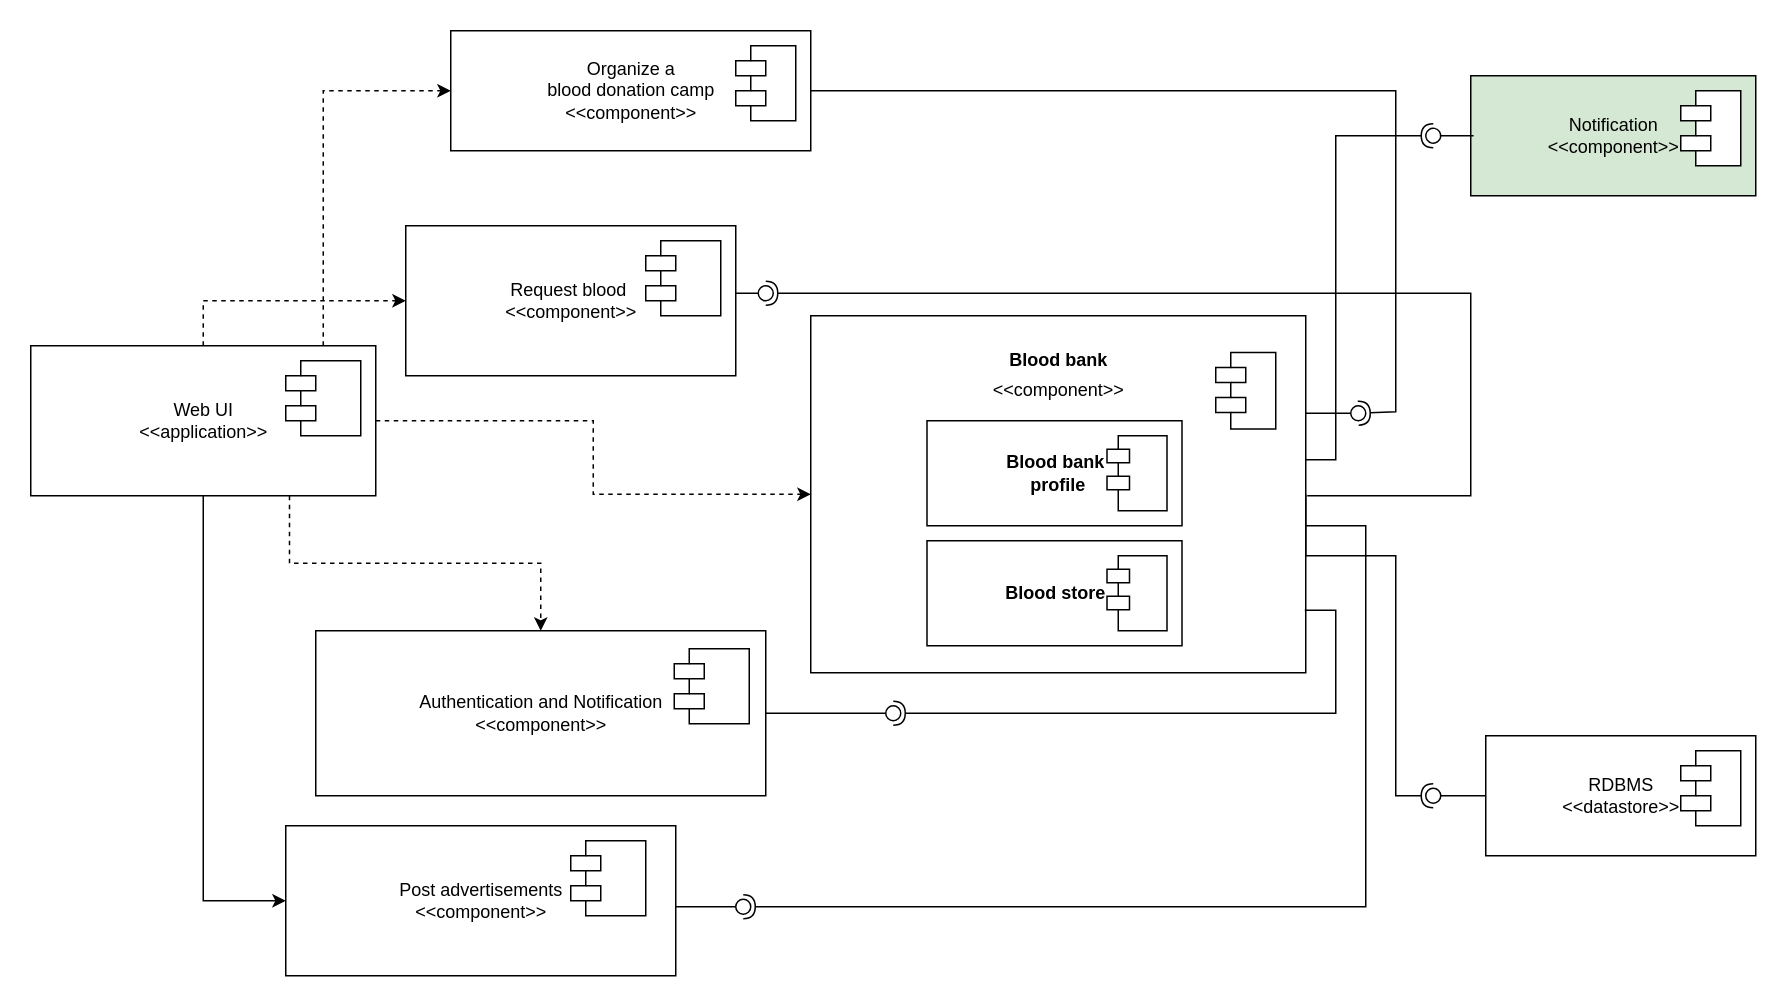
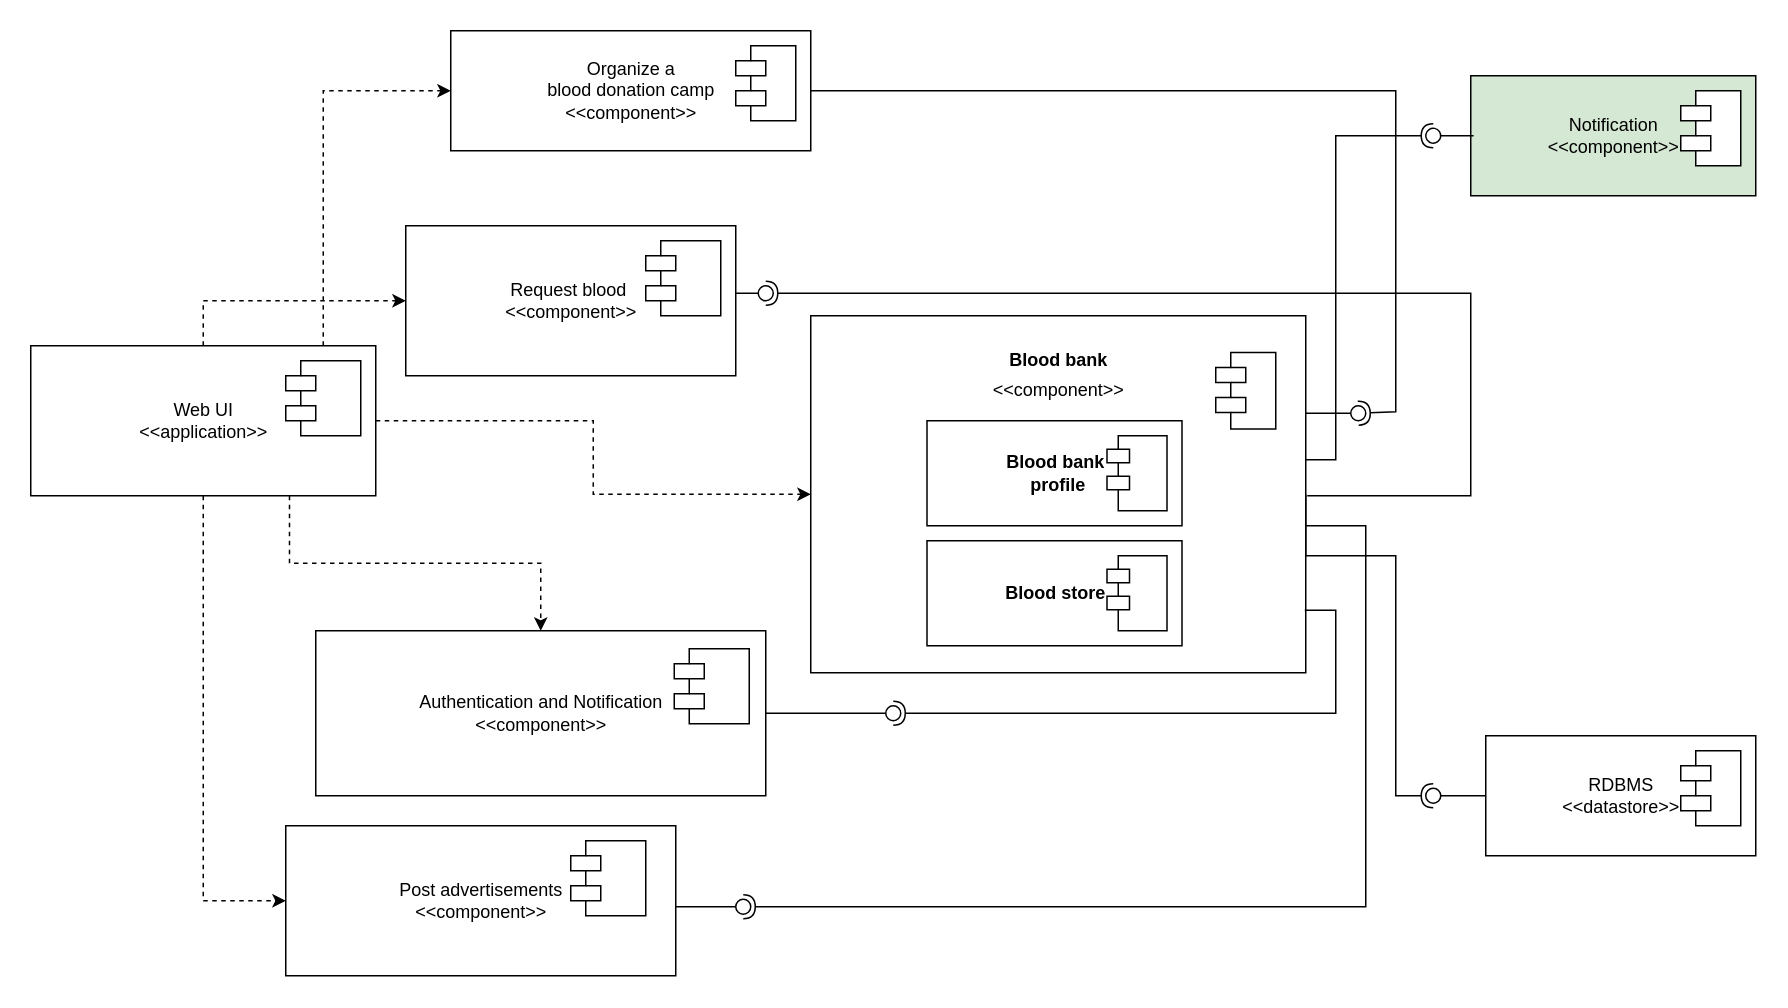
edge "Web UI<<application>>" -> "Post advertisements<<component>>": style solid -> dashed
